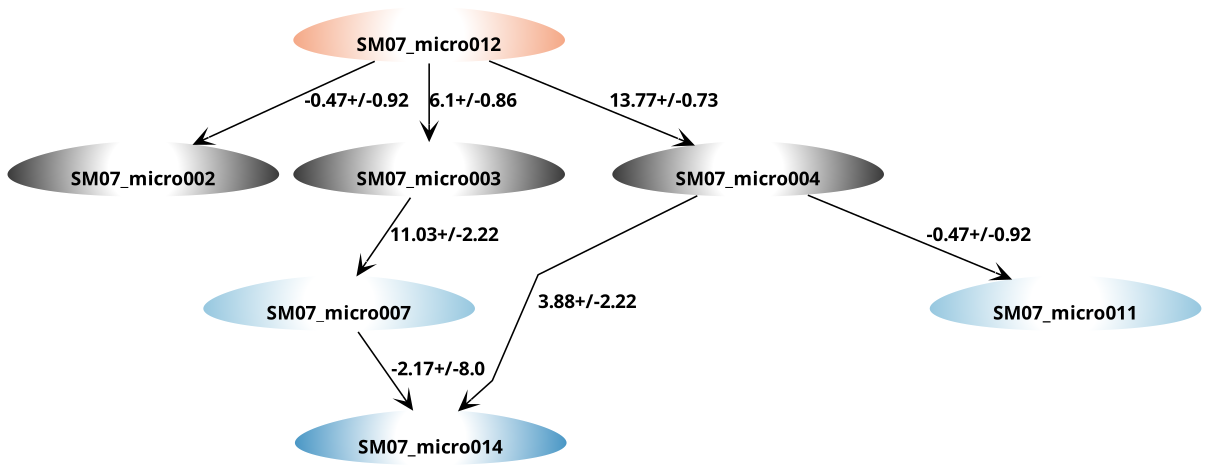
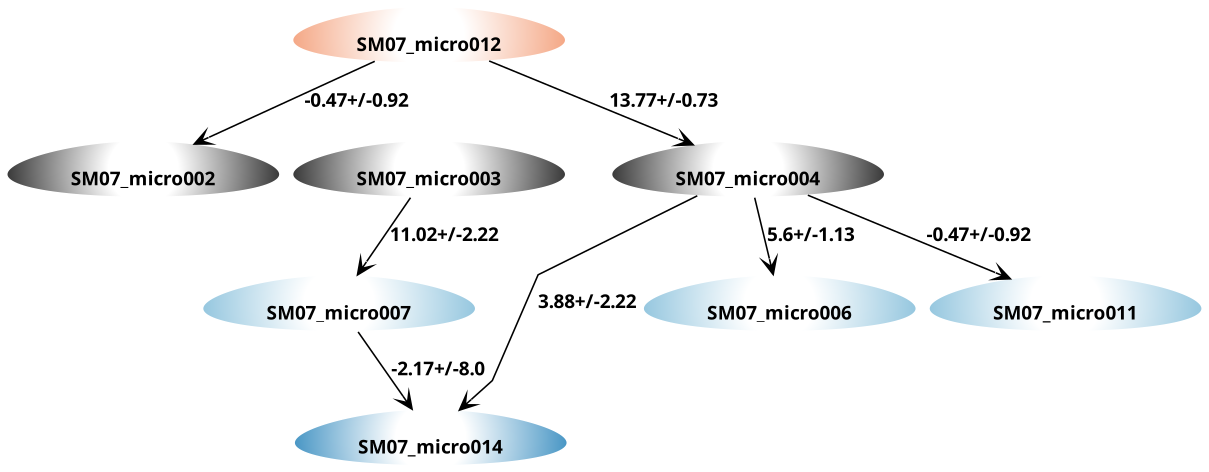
edge "SM07_micro012" -> "SM07_micro003": removed, label "6.1+/-0.86"
edge "SM07_micro003" -> "SM07_micro007": label "11.03+/-2.22" -> "11.02+/-2.22"
node "SM07_micro006": added
